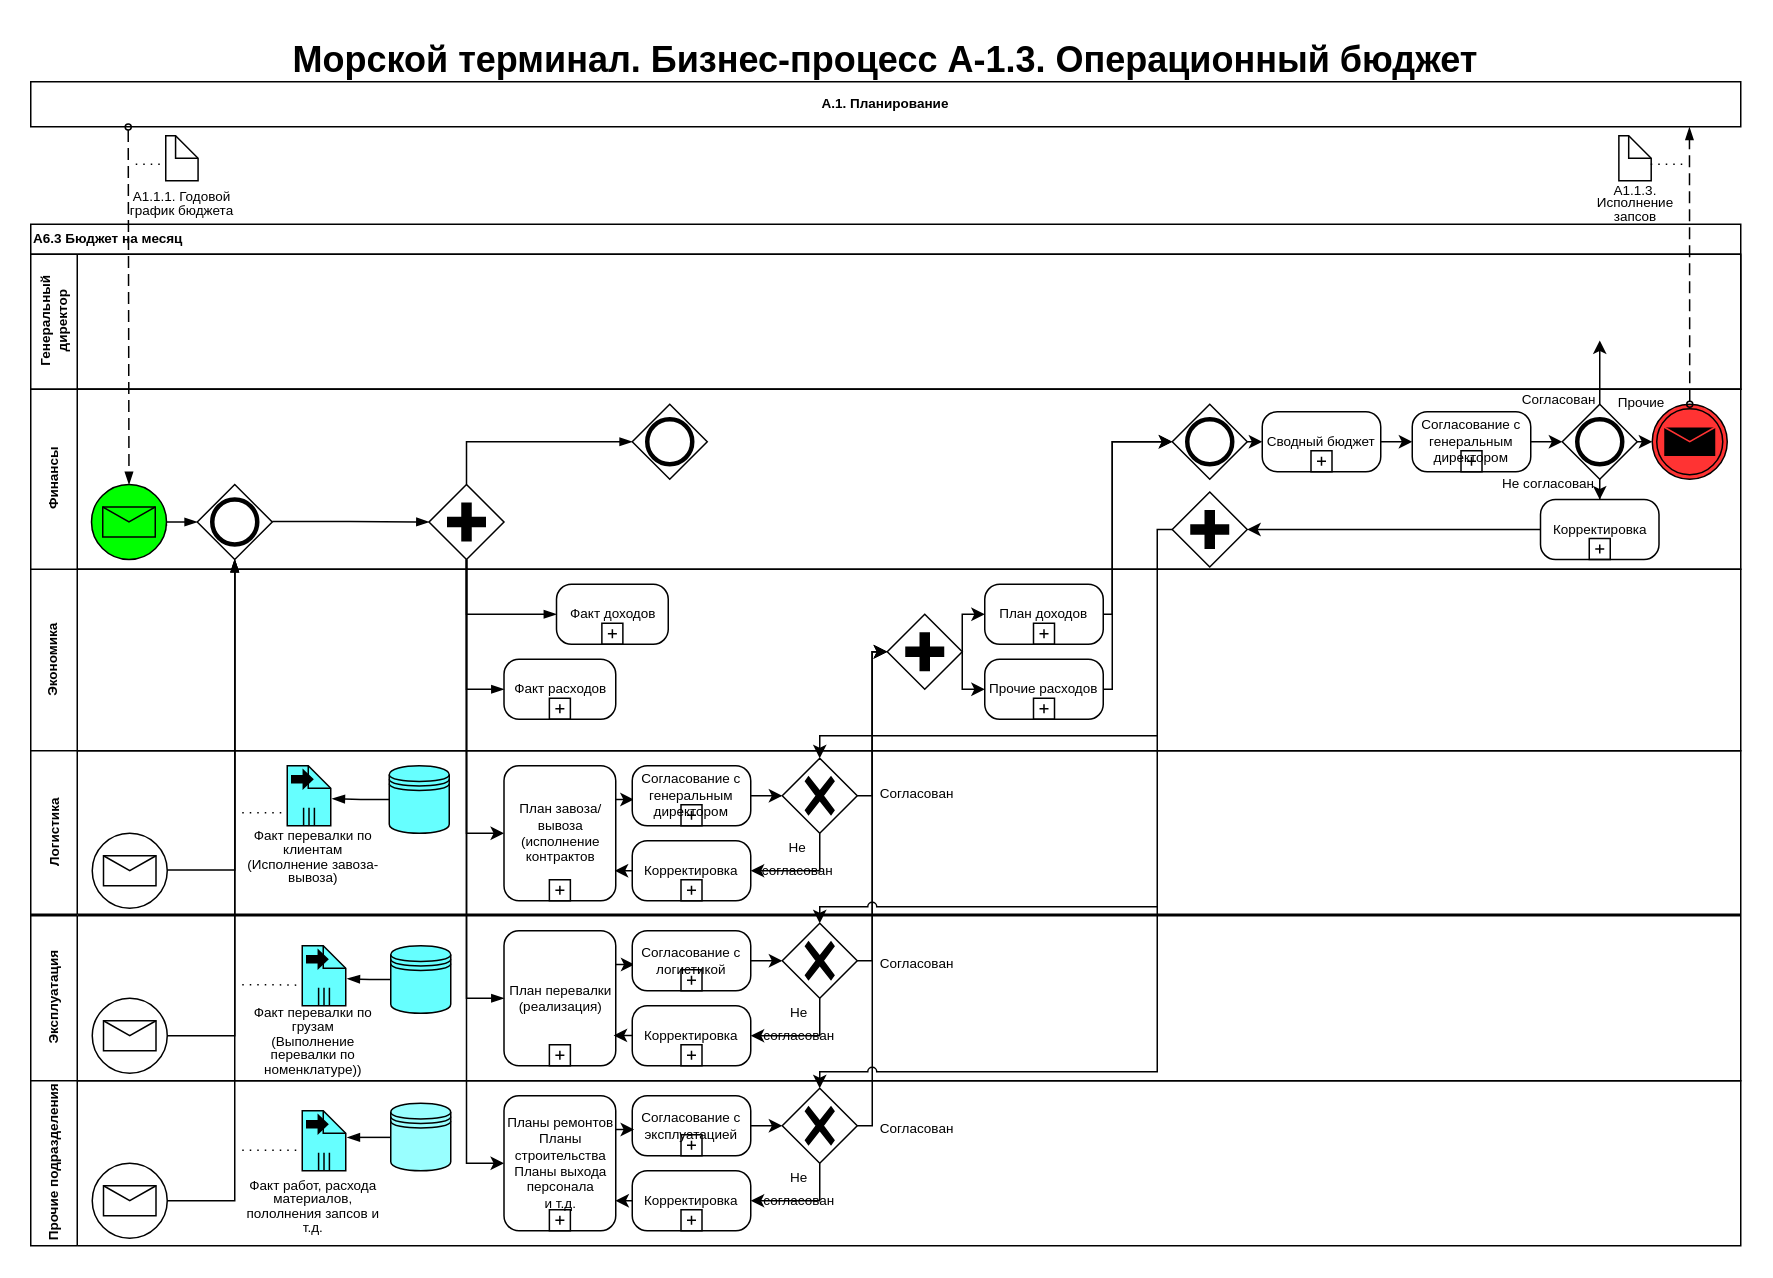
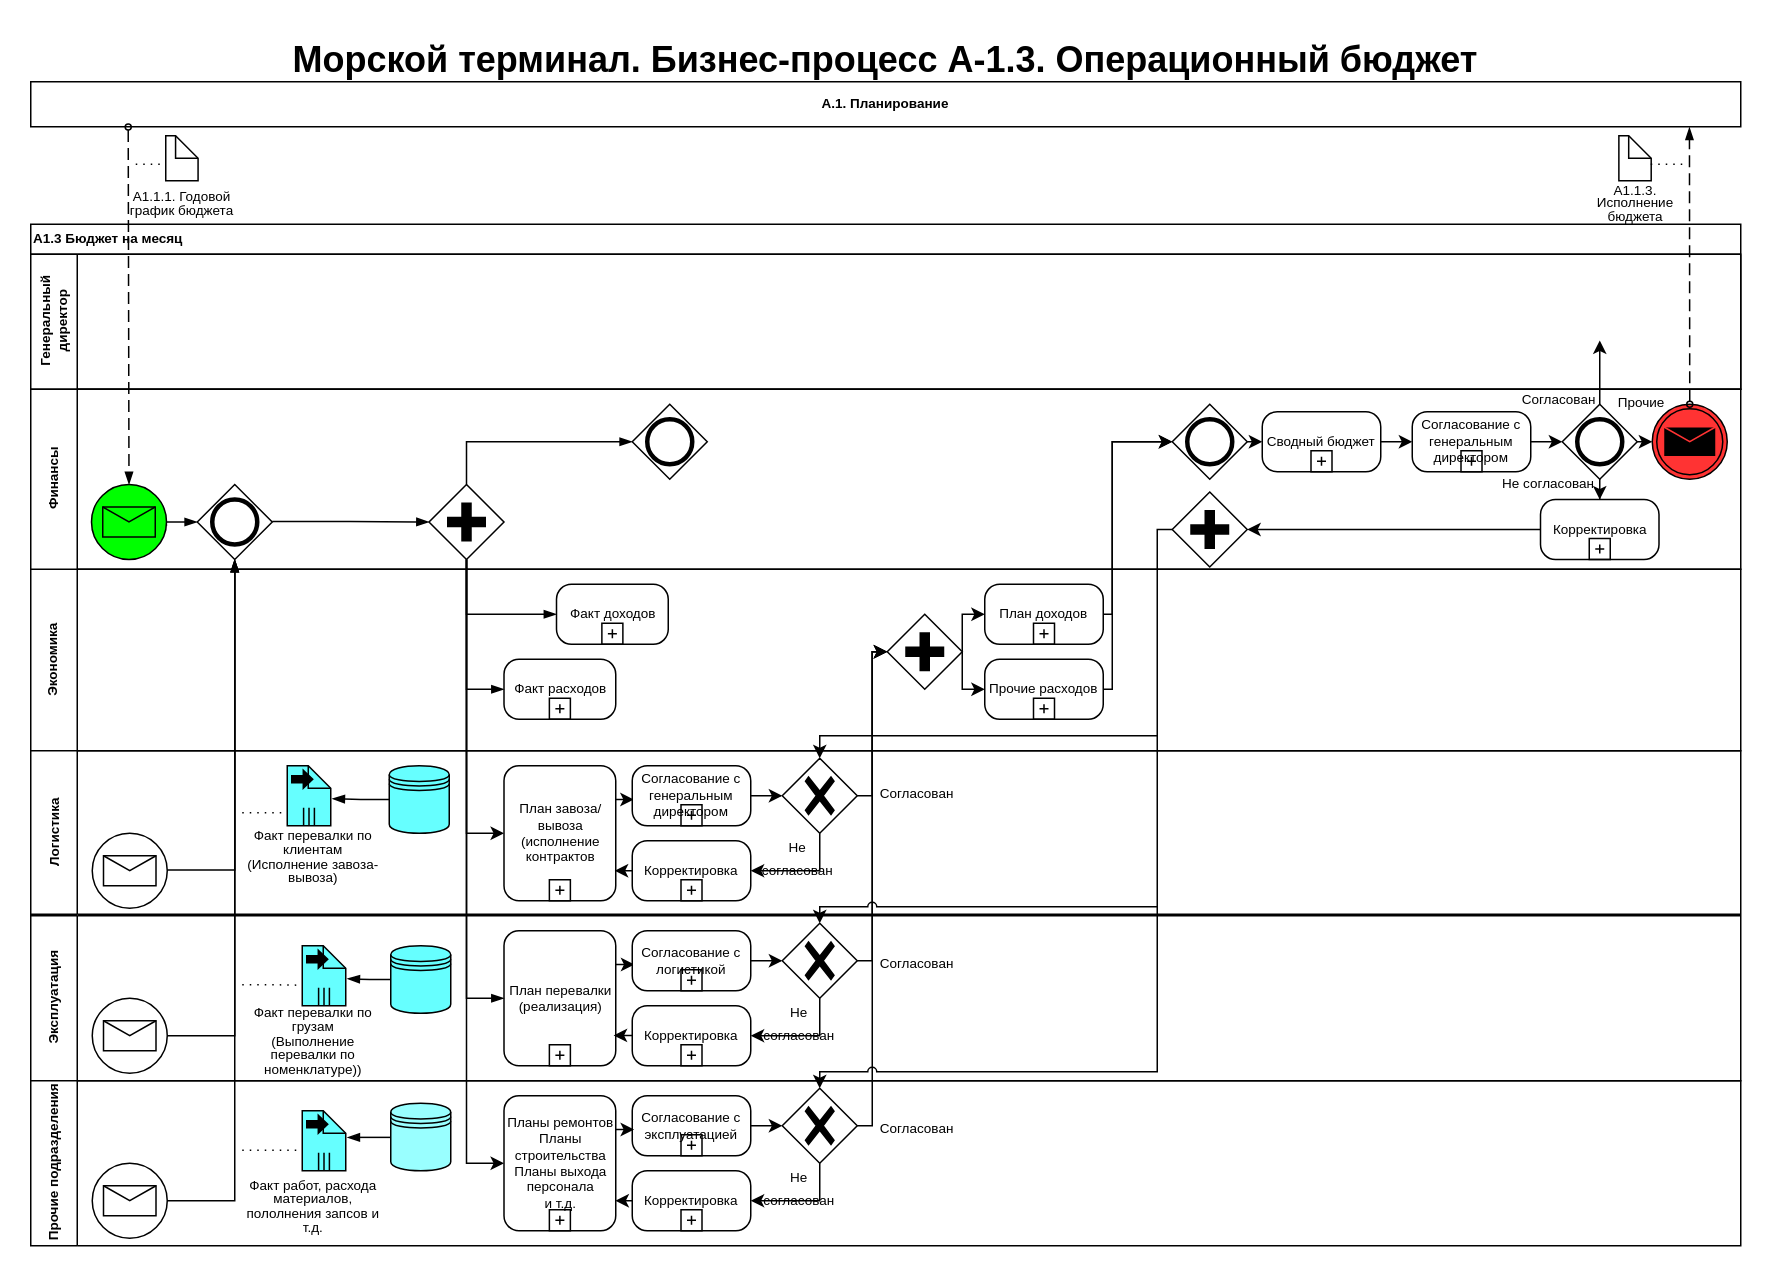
node "A1.1.3. Исполнение запсов": label "A1.1.3. Исполнение запсов" -> "A1.1.3. Исполнение бюджета"
node "А6.3 Бюджет на месяц": label "А6.3 Бюджет на месяц" -> "А1.3 Бюджет на месяц"
